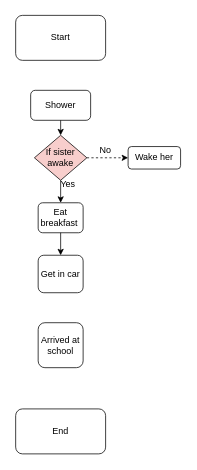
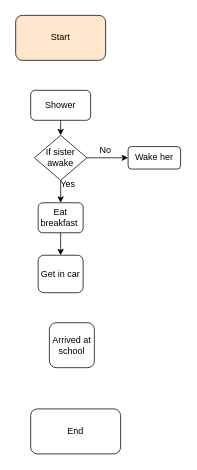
node "Start": fillcolor #ffffff -> #ffe6cc
node "If sister awake": fillcolor #f8cecc -> #ffffff
edge "If sister awake" -> "Wake her": style dashed -> solid
node "Arrived at school": moved (60, 345) -> (72, 345)
node "End": moved (60, 432) -> (75, 432)
